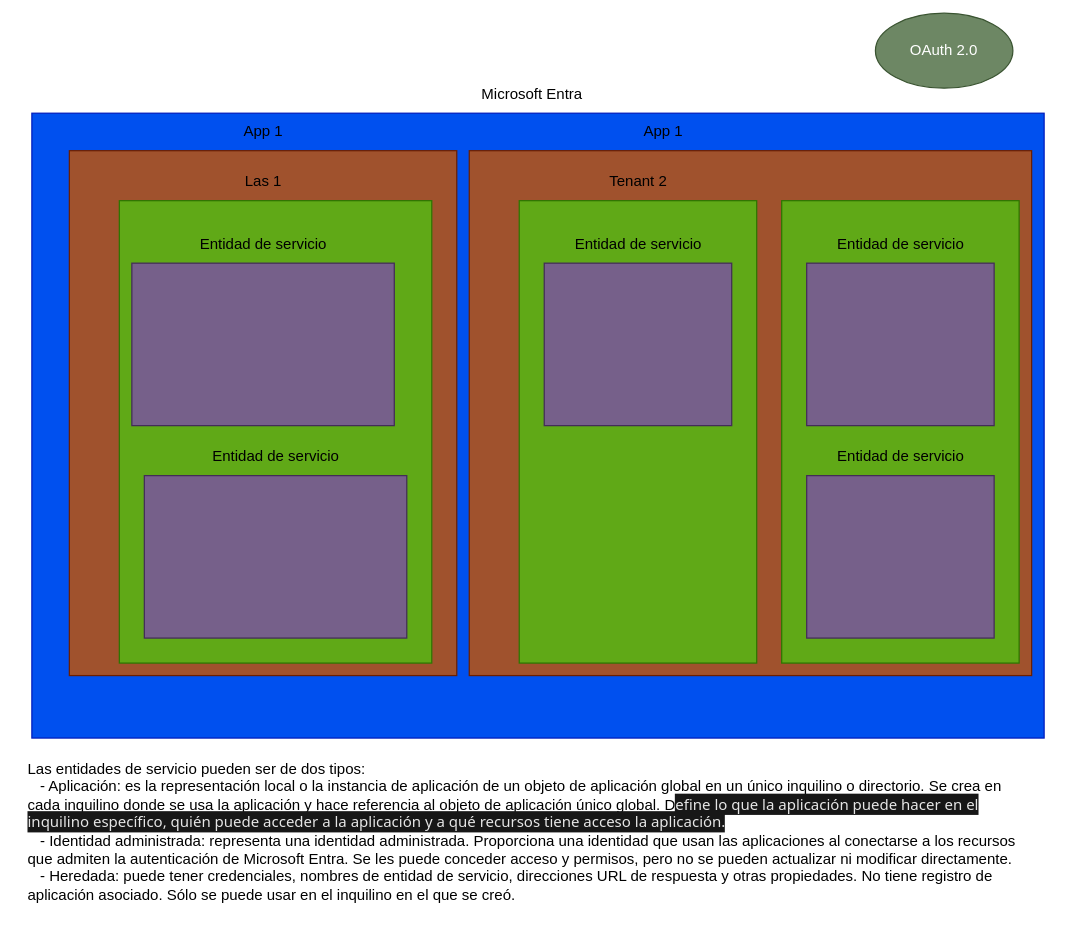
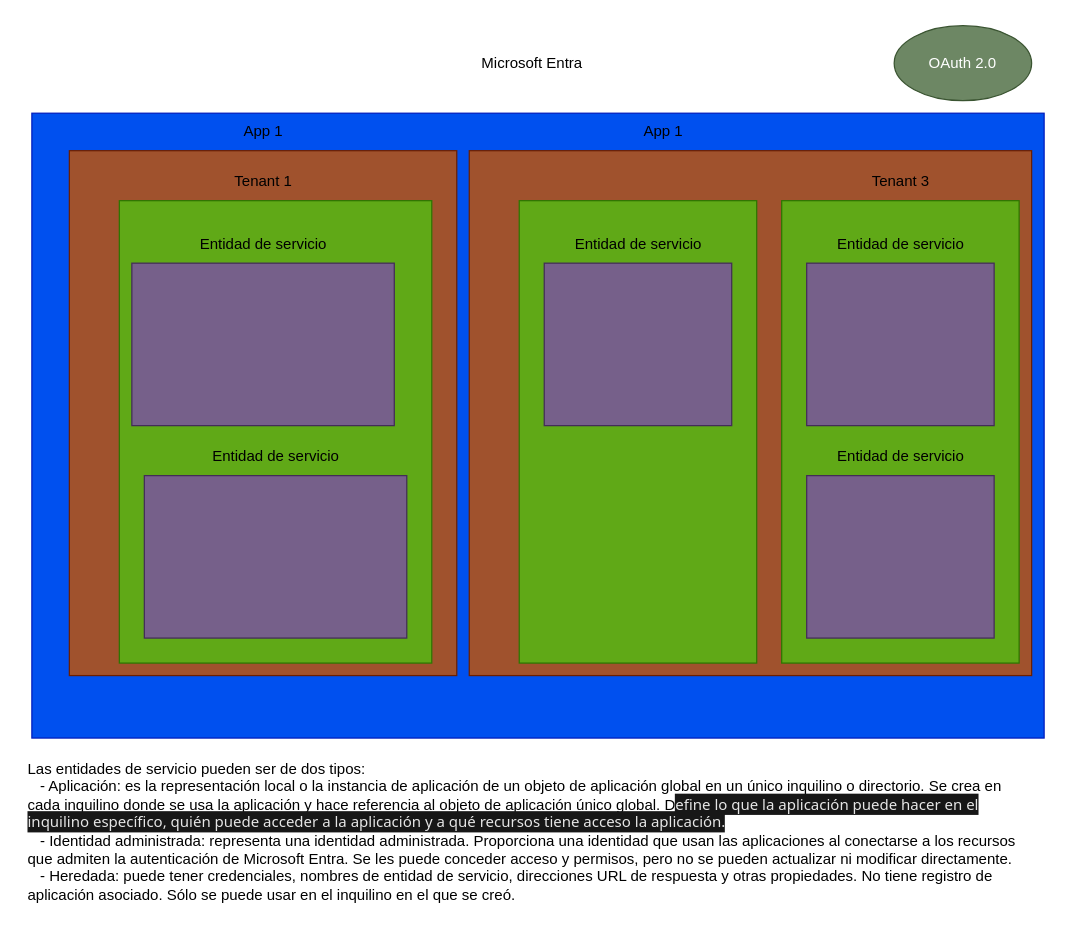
node "OAuth 2.0": moved (944, 51) -> (963, 63)
node "Microsoft Entra": moved (532, 94) -> (532, 63)
node "Las 1": label "Las 1" -> "Tenant 1"
node "Tenant 2": removed
node "Tenant 3": added
